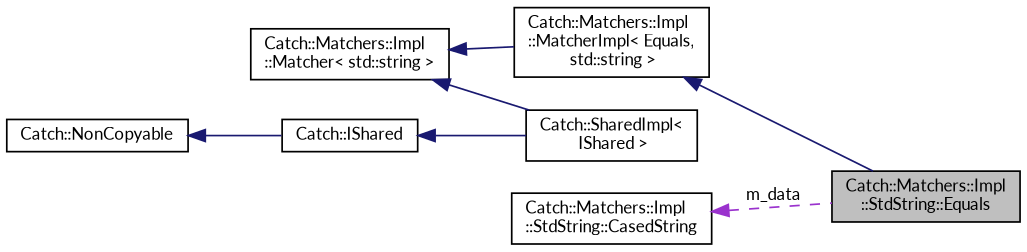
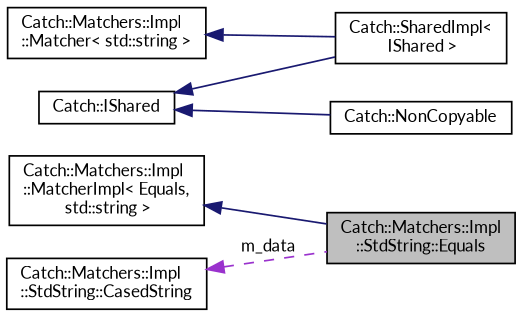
edge "Catch::Matchers::Impl ::MatcherImpl< Equals, std::string >" -> "Catch::Matchers::Impl ::Matcher< std::string >": removed
edge "Catch::IShared" -> "Catch::NonCopyable": reversed
